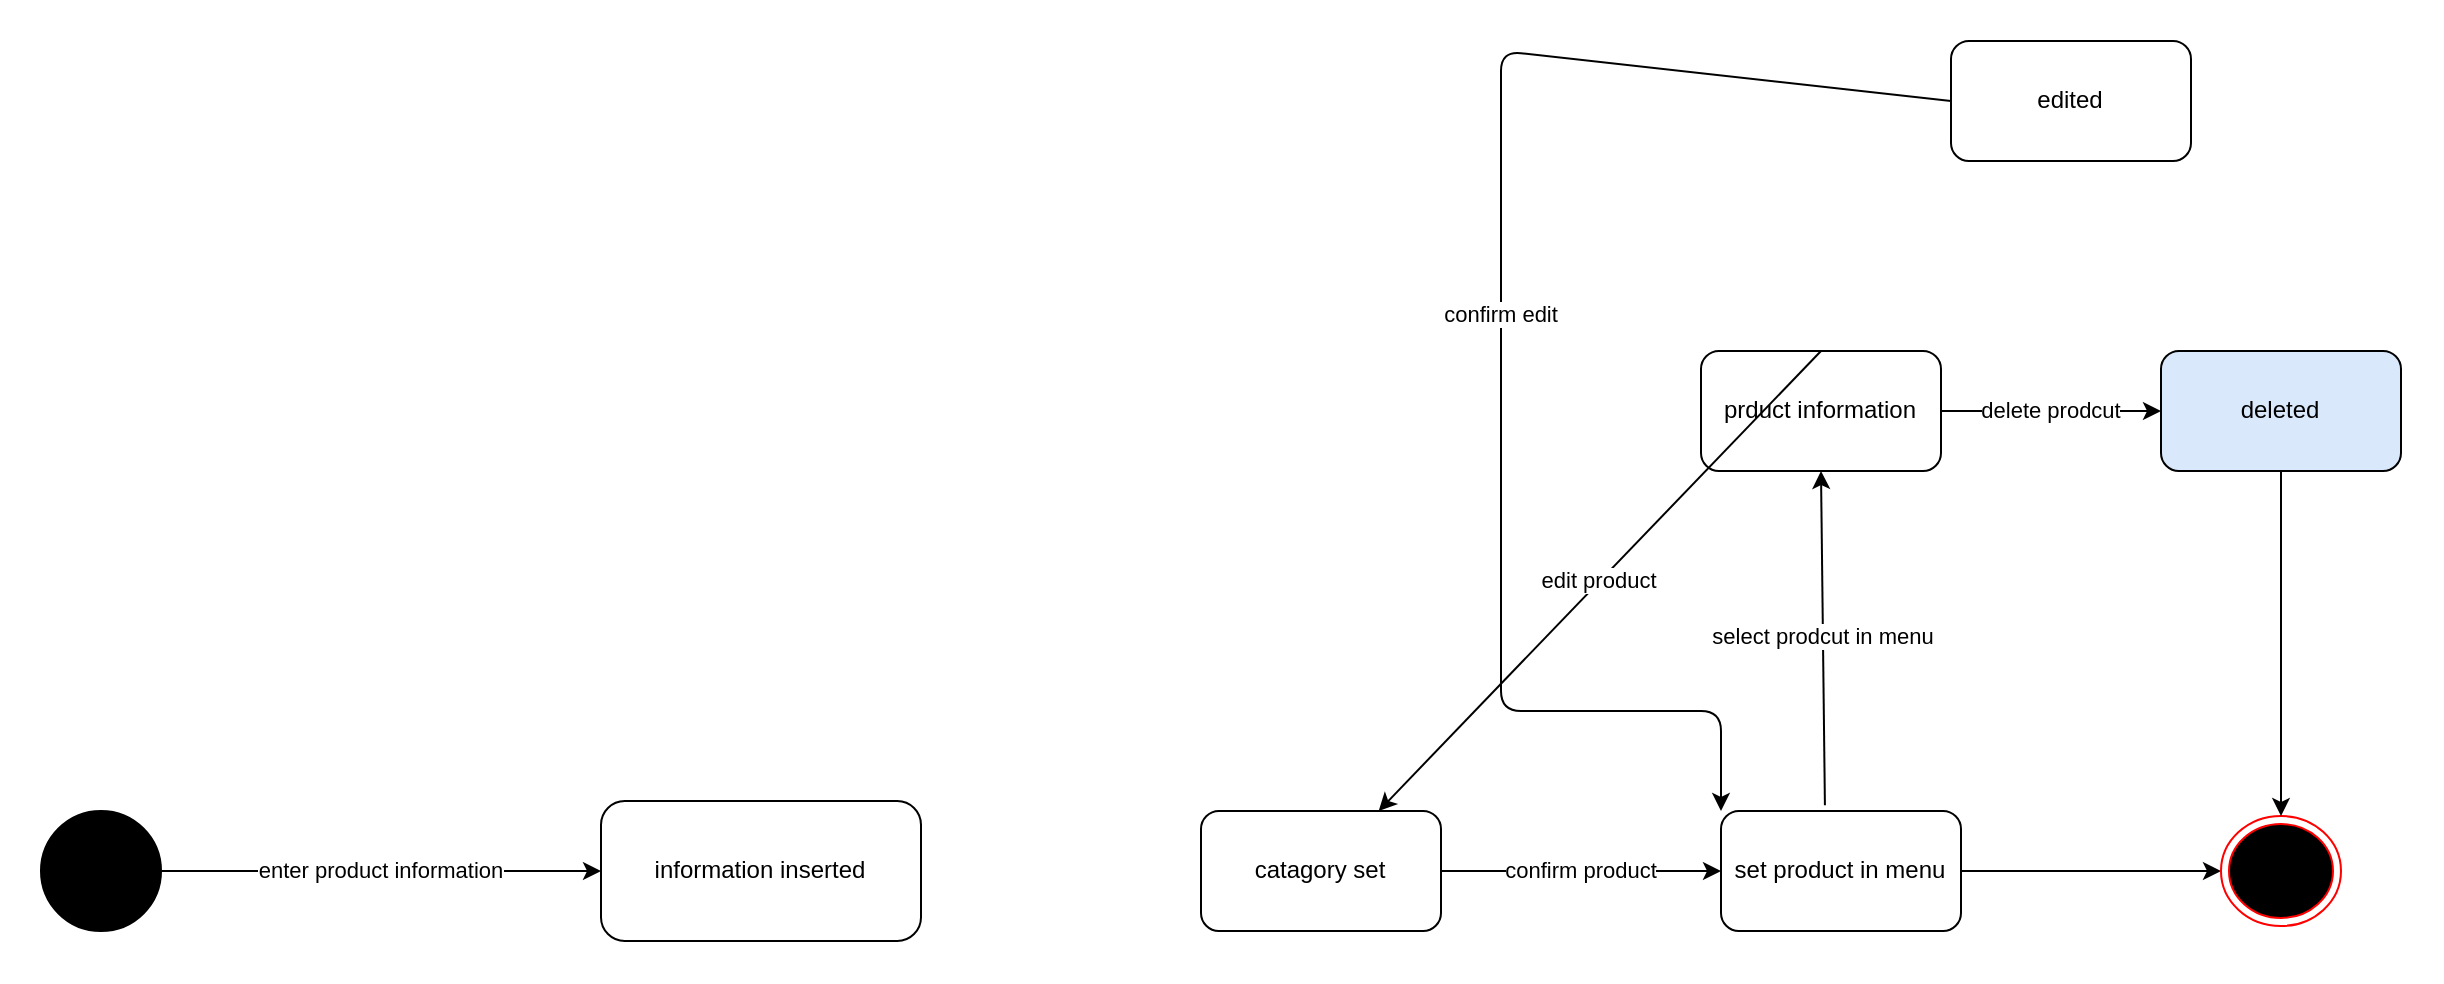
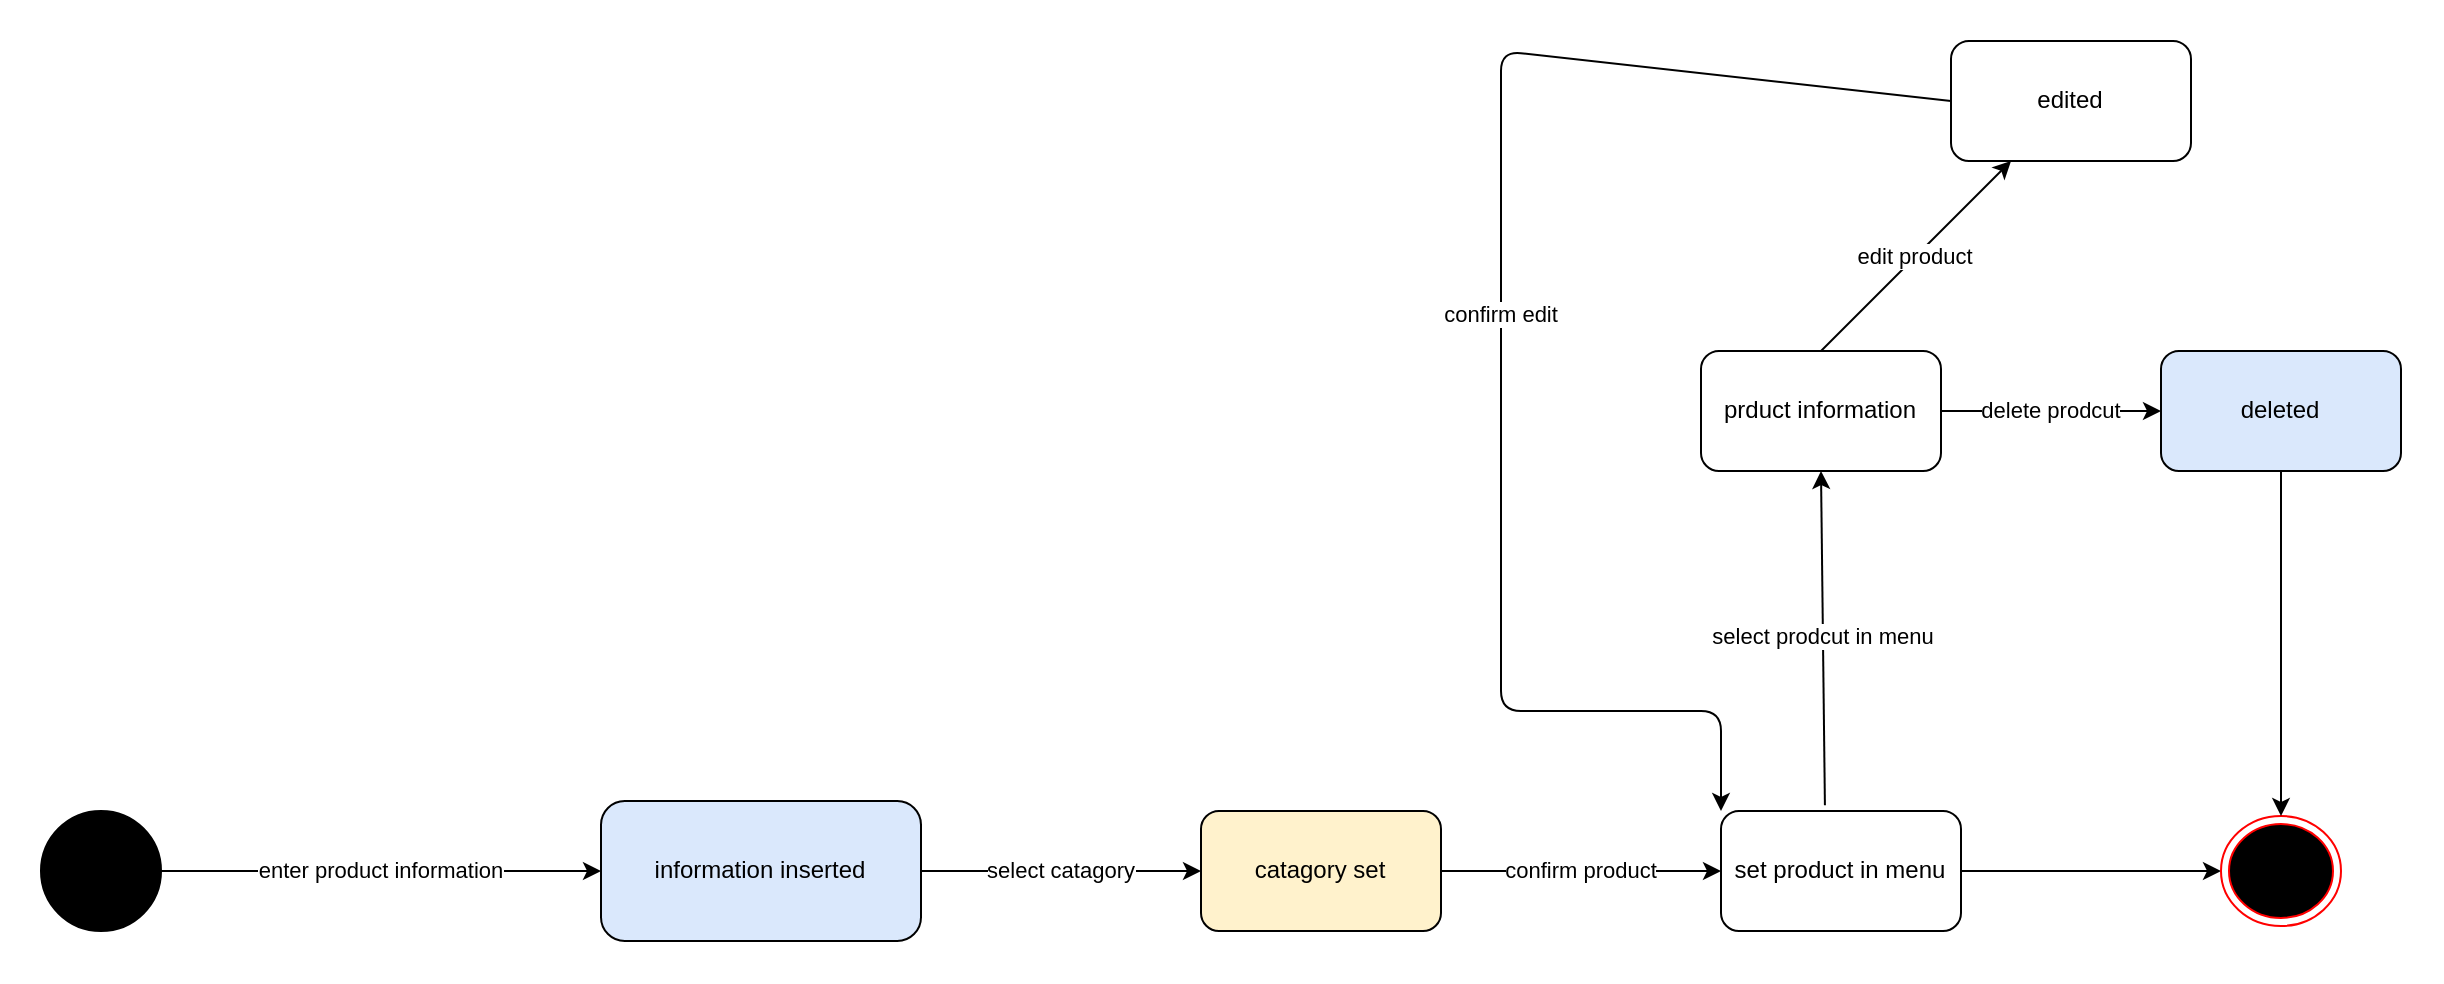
edge "prduct information" -> "catagory set": now "prduct information" -> "edited"
node "information inserted": fillcolor #ffffff -> #dae8fc
edge "information inserted" -> "catagory set": added, label "select catagory"
node "catagory set": fillcolor #ffffff -> #fff2cc
